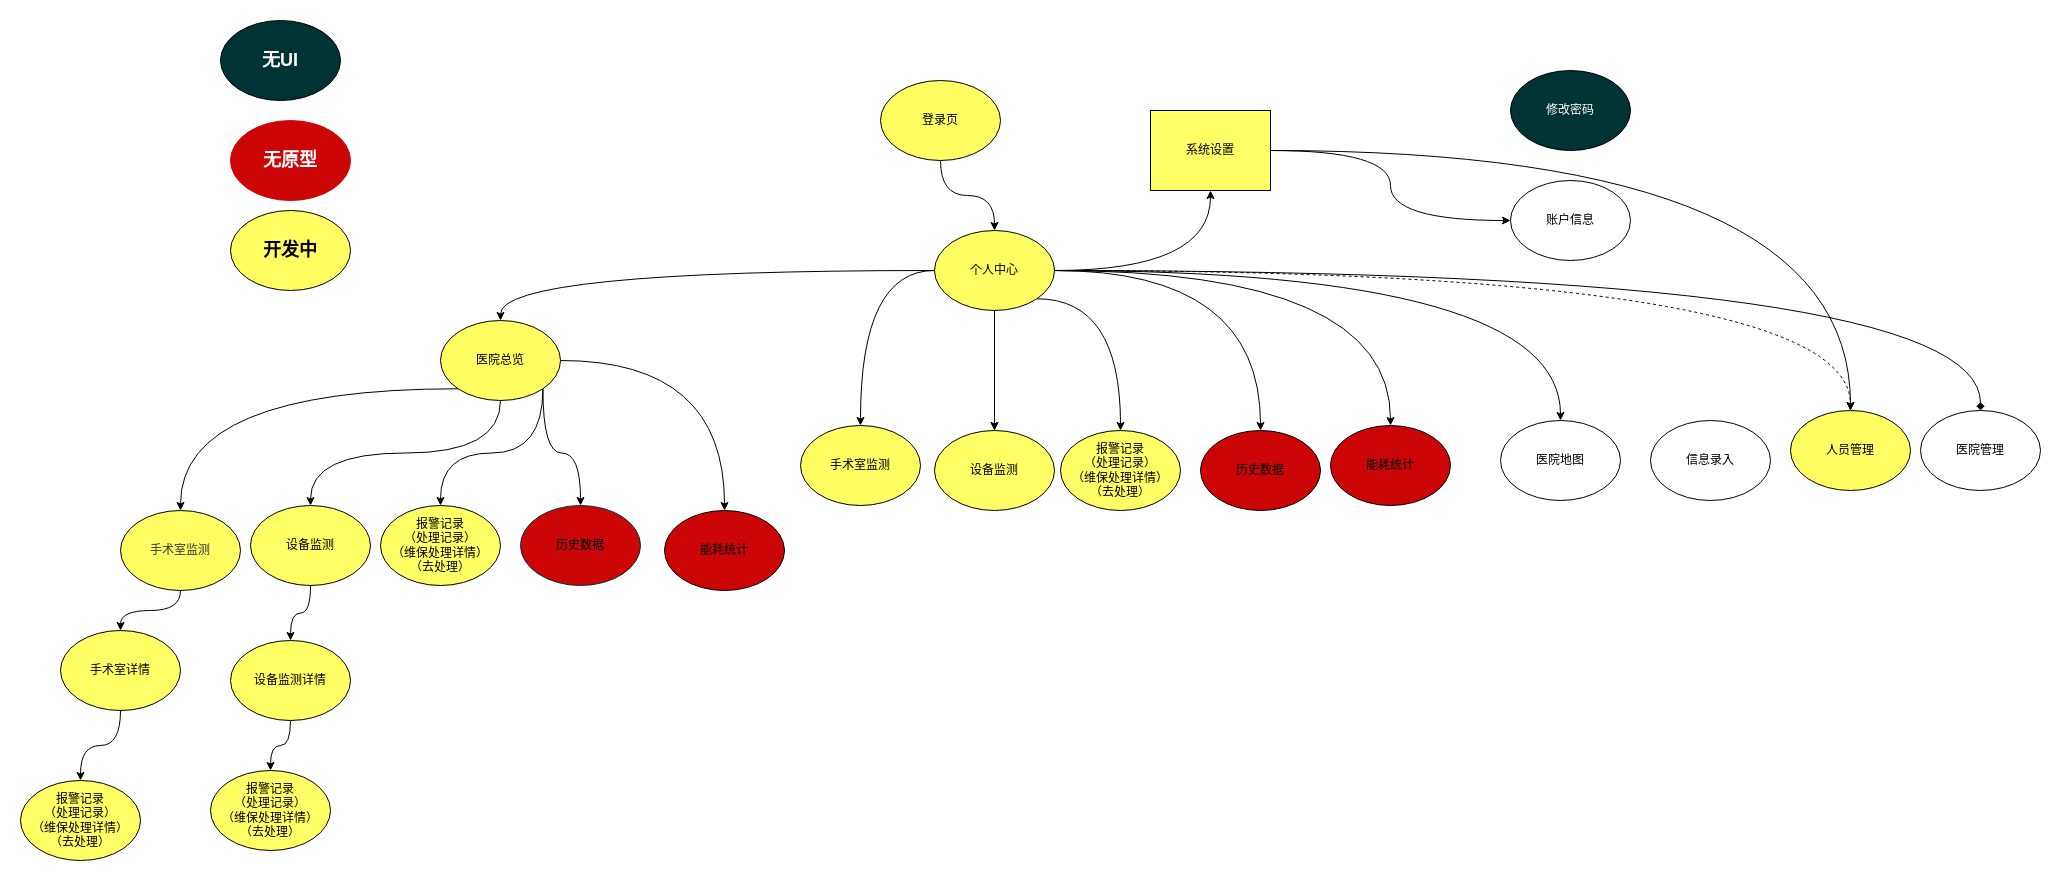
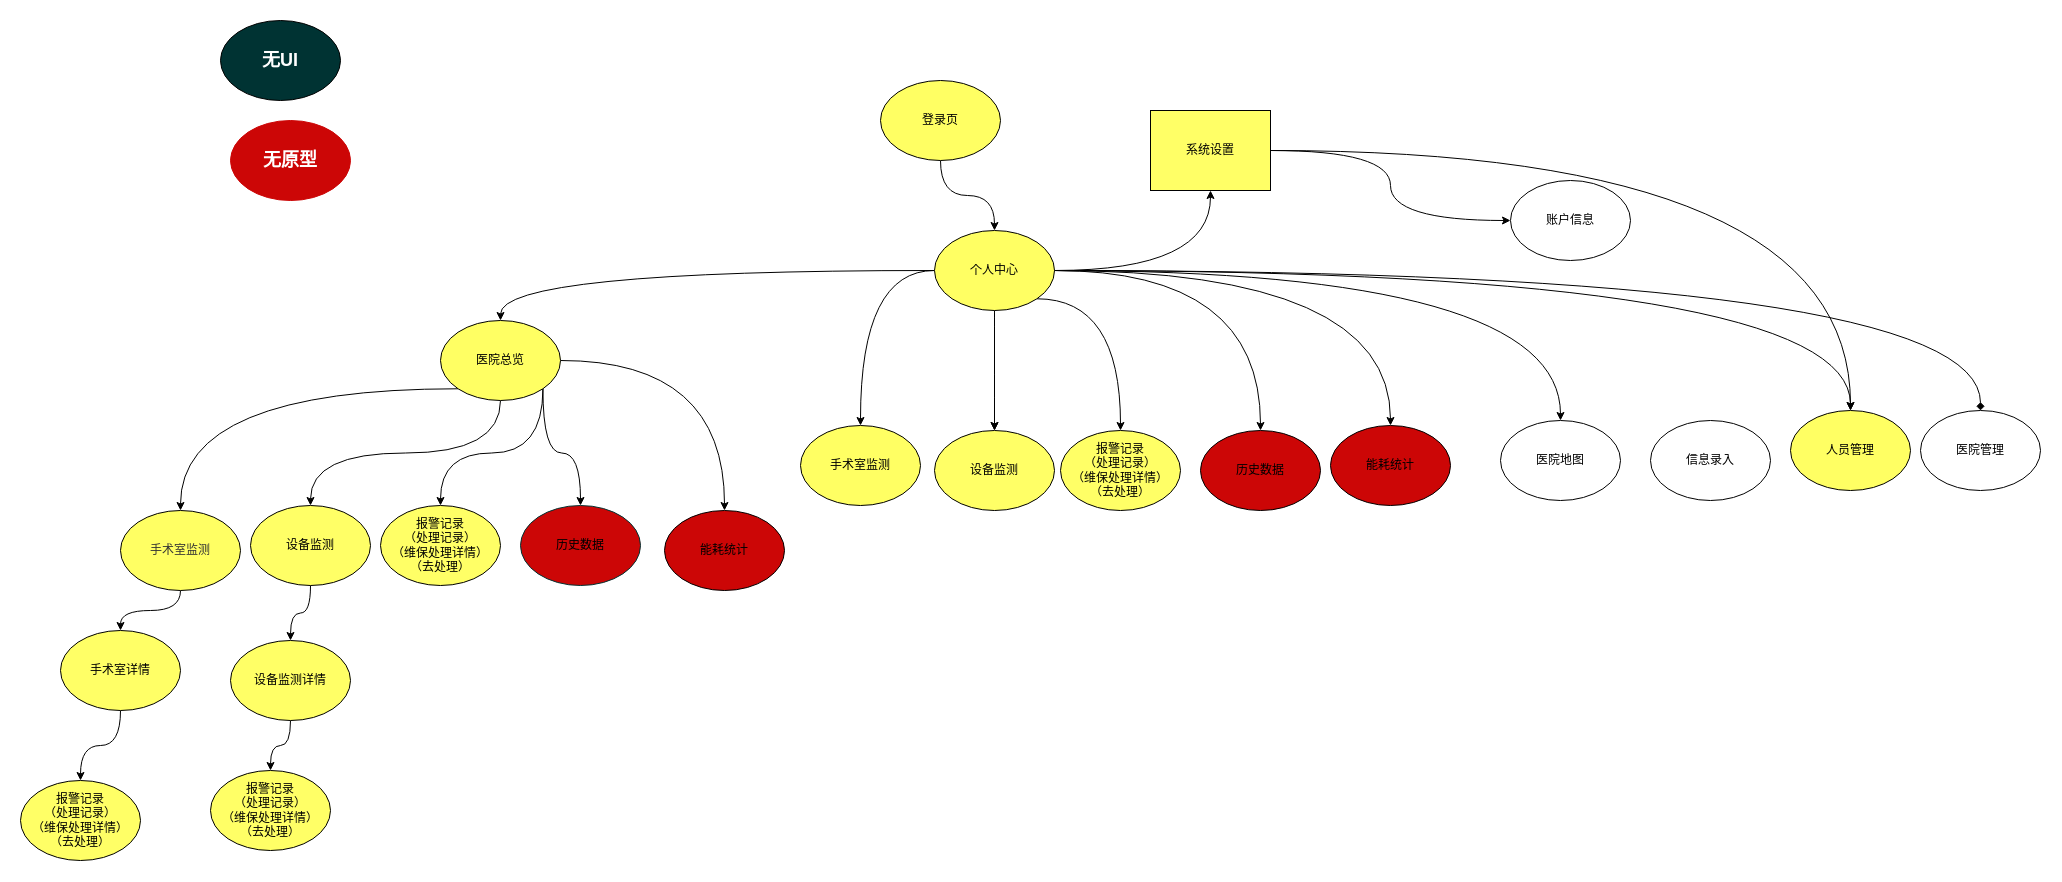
node "修改密码": removed
node "开发中": removed
edge "个人中心" -> "人员管理": style dashed -> solid
